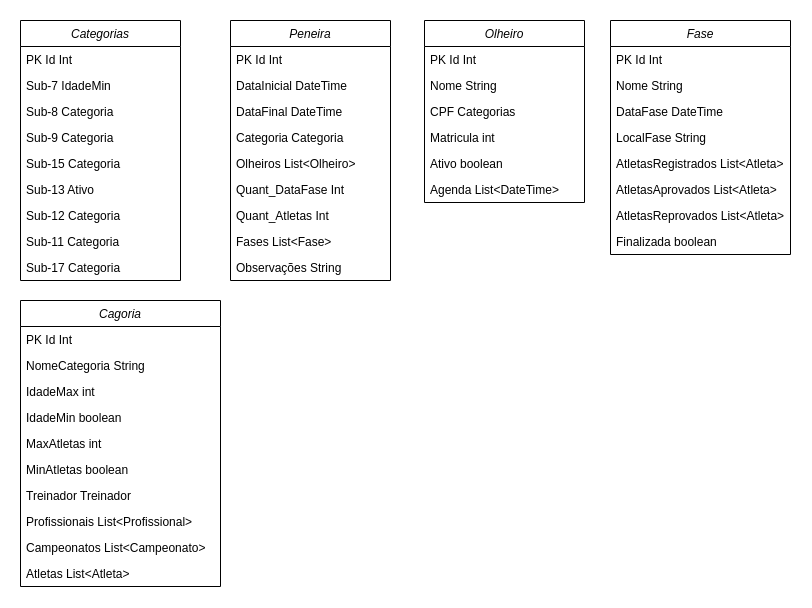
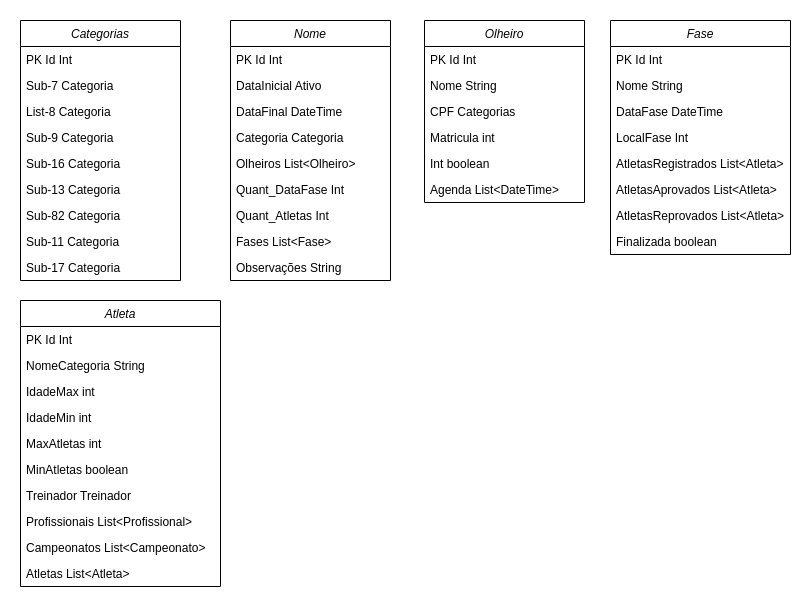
node "Peneira": label "Peneira" -> "Nome"
node "Sub-7 IdadeMin": label "Sub-7 IdadeMin" -> "Sub-7 Categoria"
node "DataInicial DateTime": label "DataInicial DateTime" -> "DataInicial Ativo"
node "Sub-8 Categoria": label "Sub-8 Categoria" -> "List-8 Categoria"
node "LocalFase String": label "LocalFase String" -> "LocalFase Int"
node "Sub-15 Categoria": label "Sub-15 Categoria" -> "Sub-16 Categoria"
node "Ativo boolean": label "Ativo boolean" -> "Int boolean"
node "Sub-13 Ativo": label "Sub-13 Ativo" -> "Sub-13 Categoria"
node "Sub-12 Categoria": label "Sub-12 Categoria" -> "Sub-82 Categoria"
node "Cagoria": label "Cagoria" -> "Atleta"
node "IdadeMin boolean": label "IdadeMin boolean" -> "IdadeMin int"
